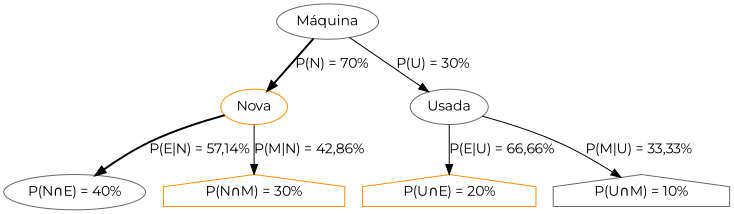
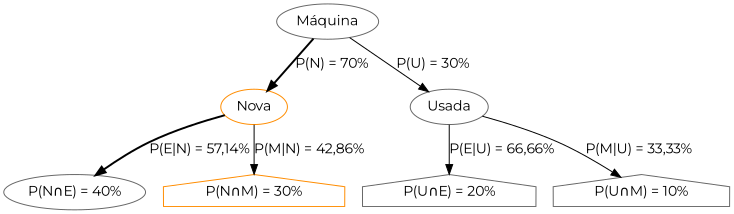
node "P(U∩E) = 20%": color darkorange -> gray40
